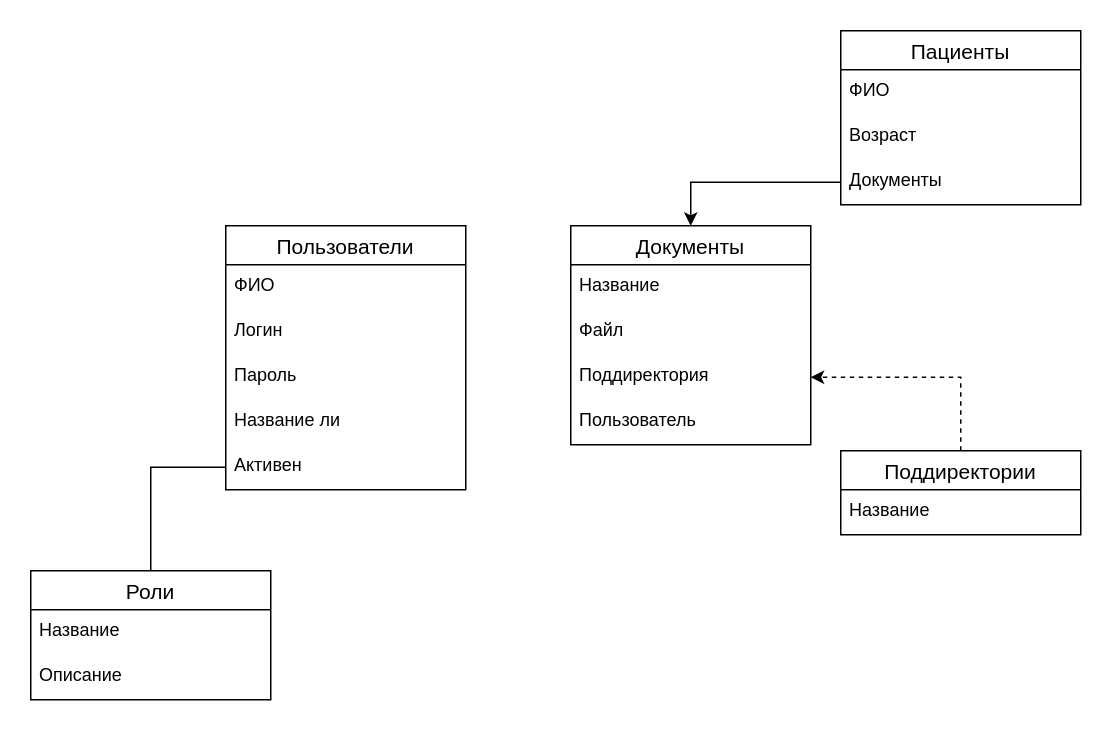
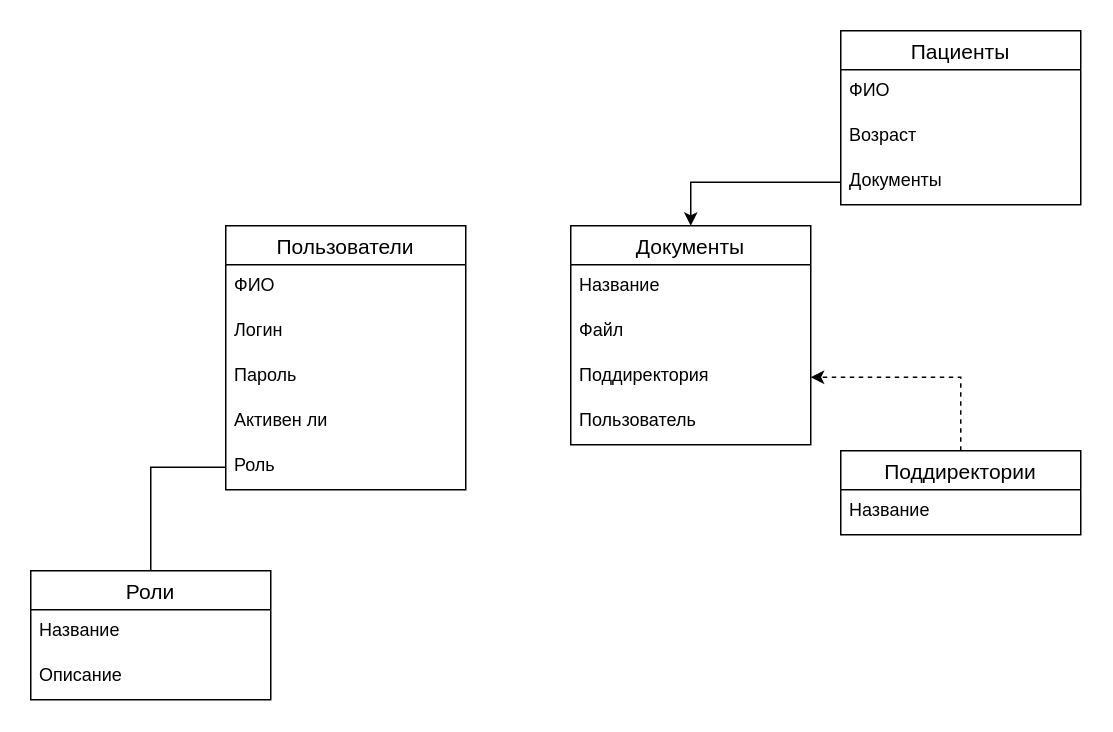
node "Название ли": label "Название ли" -> "Активен ли"
node "Активен": label "Активен" -> "Роль"
